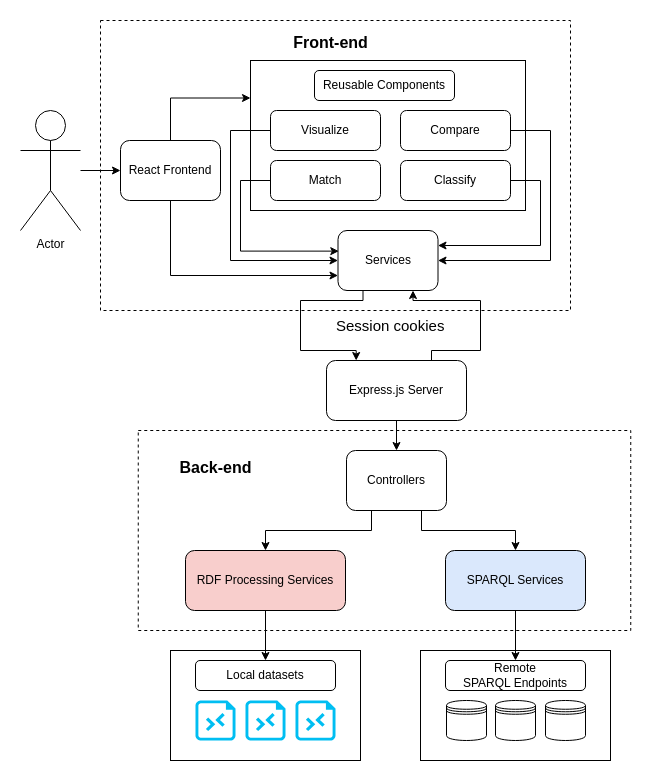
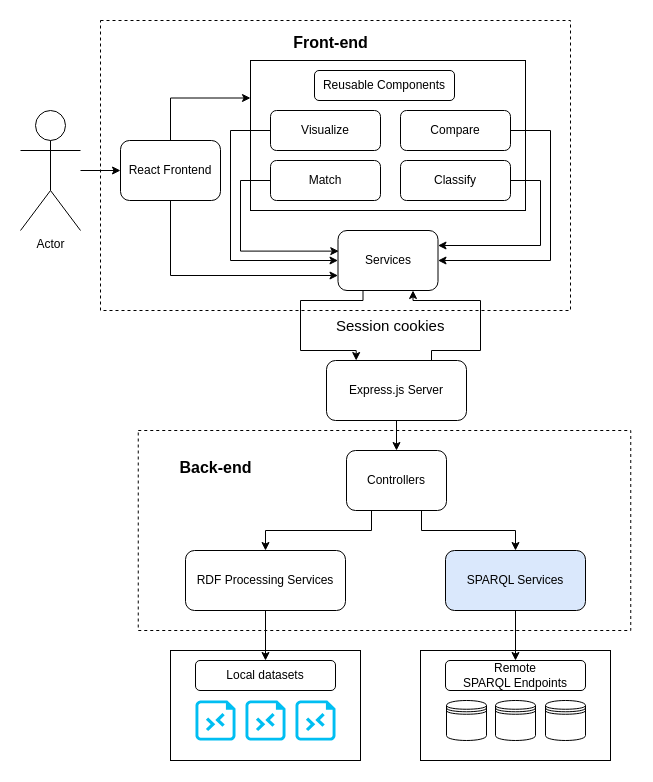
node "RDF Processing Services": fillcolor #f8cecc -> #ffffff
